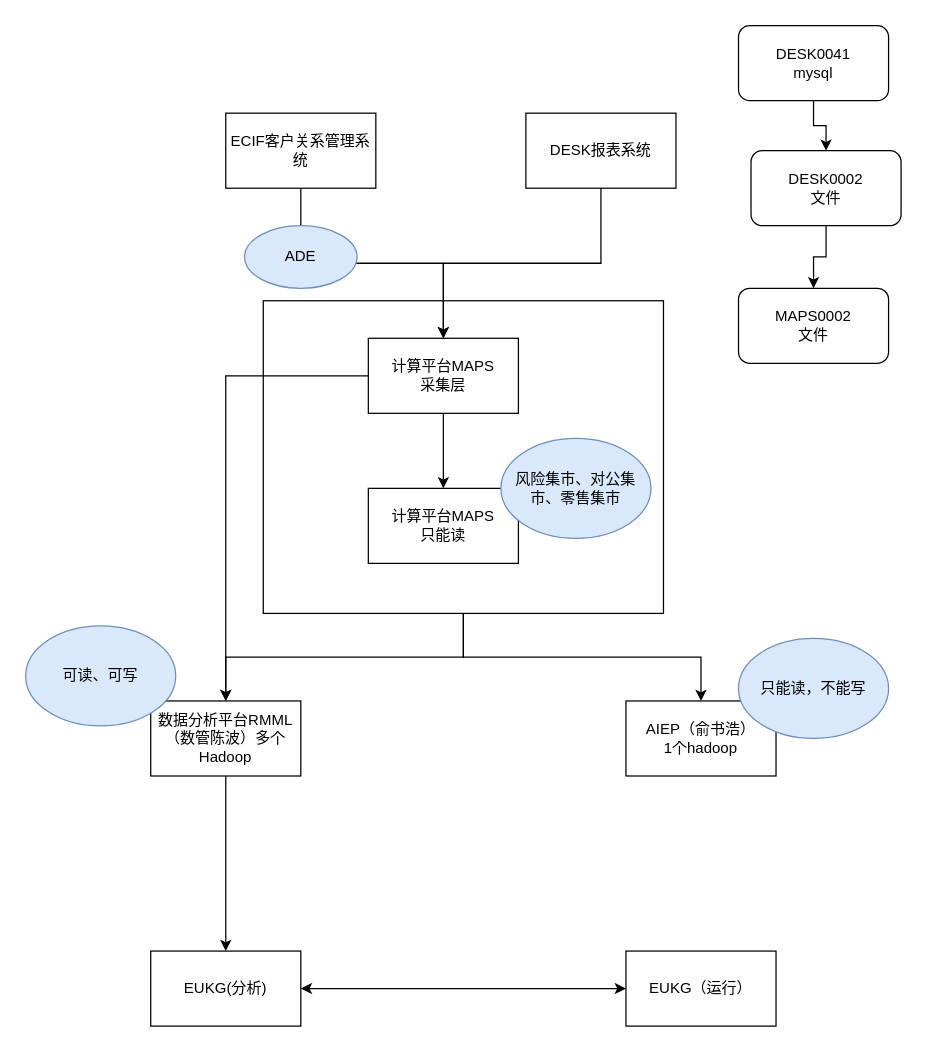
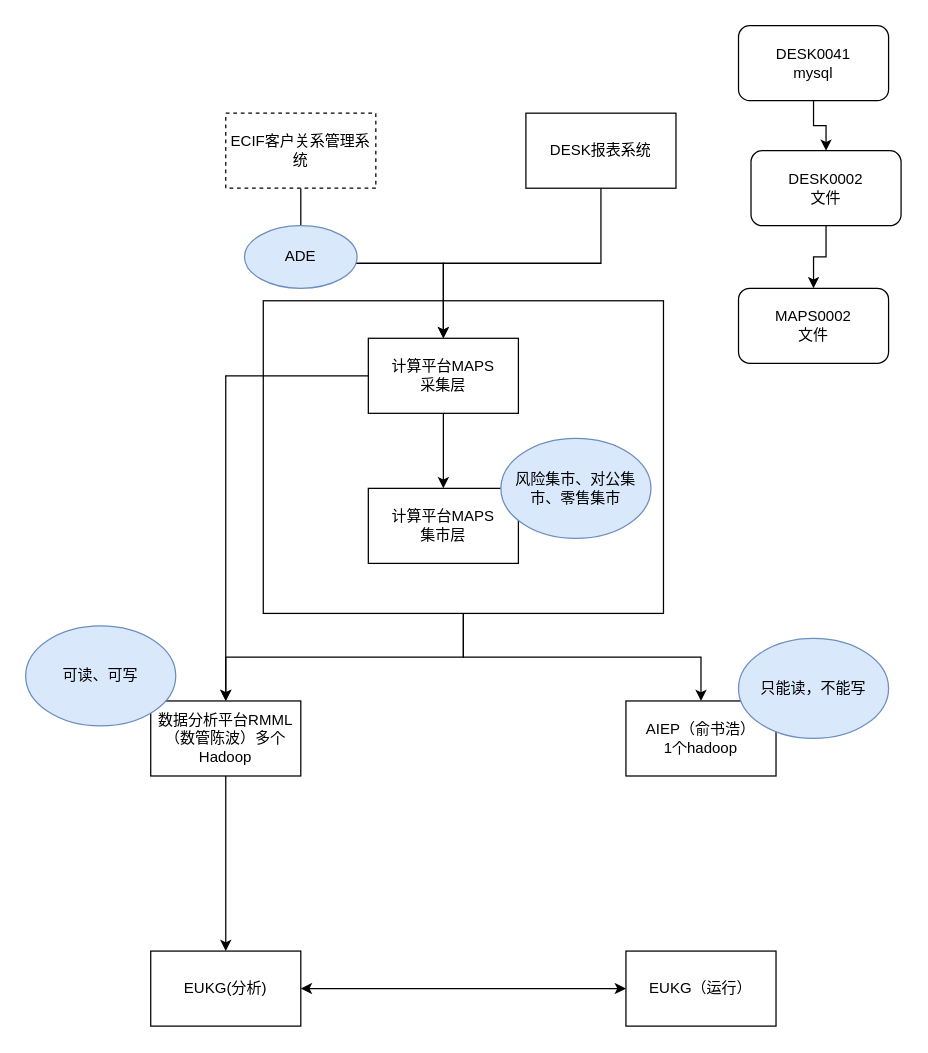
node "ECIF客户关系管理系统": style solid -> dashed
node "计算平台MAPS 只能读": label "计算平台MAPS 只能读" -> "计算平台MAPS 集市层"
